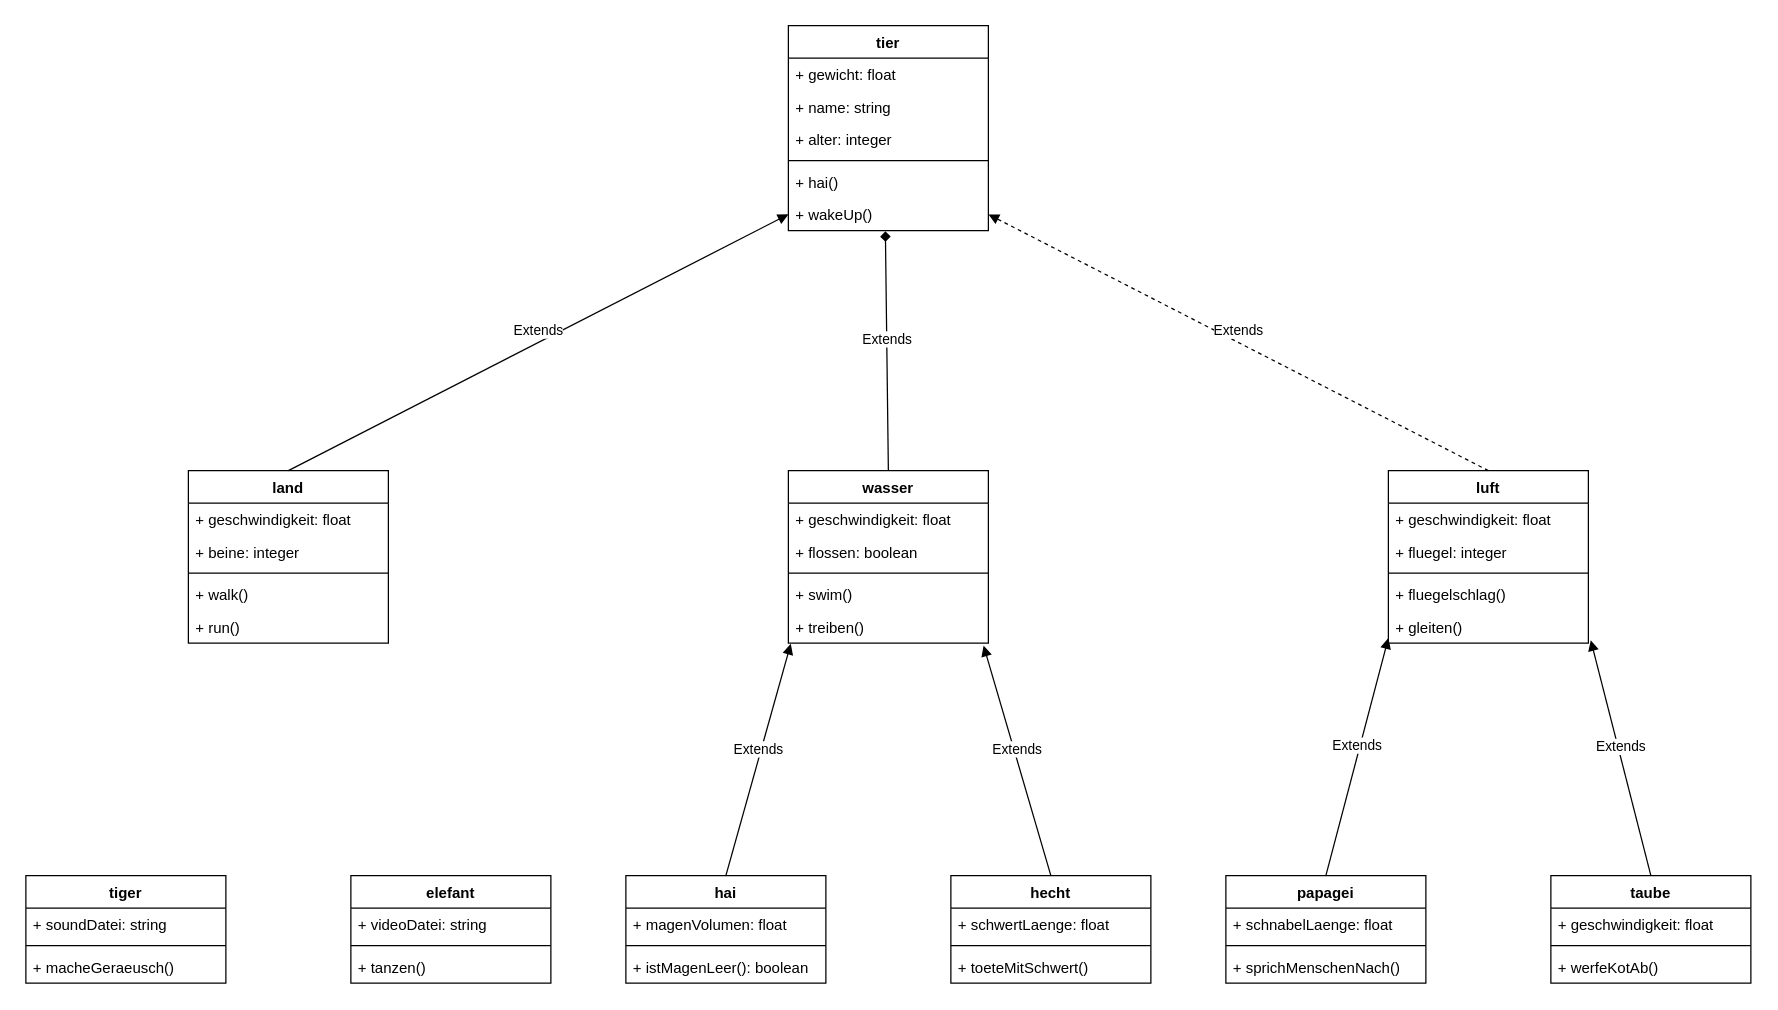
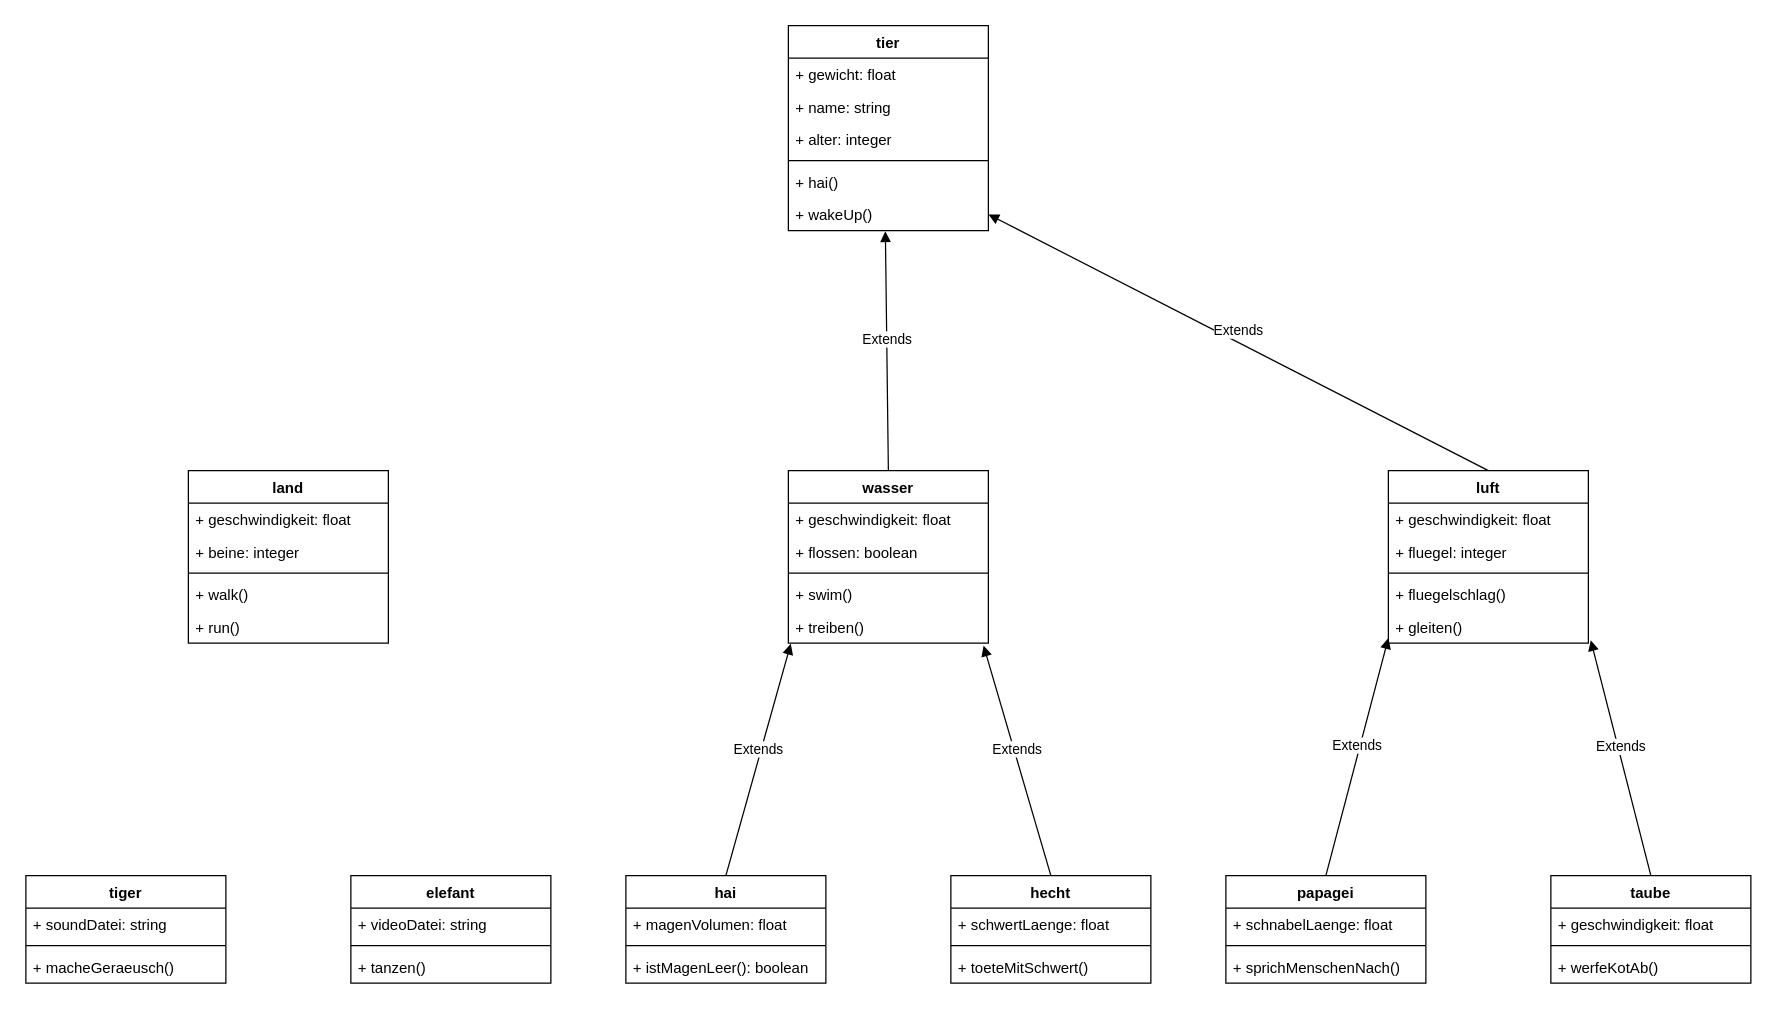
edge "wasser" -> "+ wakeUp()": arrowhead diamond -> block
edge "land" -> "+ wakeUp()": removed, label "Extends"
edge "luft" -> "+ wakeUp()": style dashed -> solid
